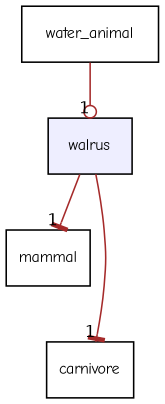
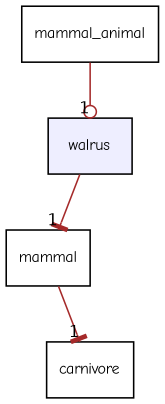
node "water_animal": label "water_animal" -> "mammal_animal"
edge "walrus" -> "carnivore": now "mammal" -> "carnivore"
